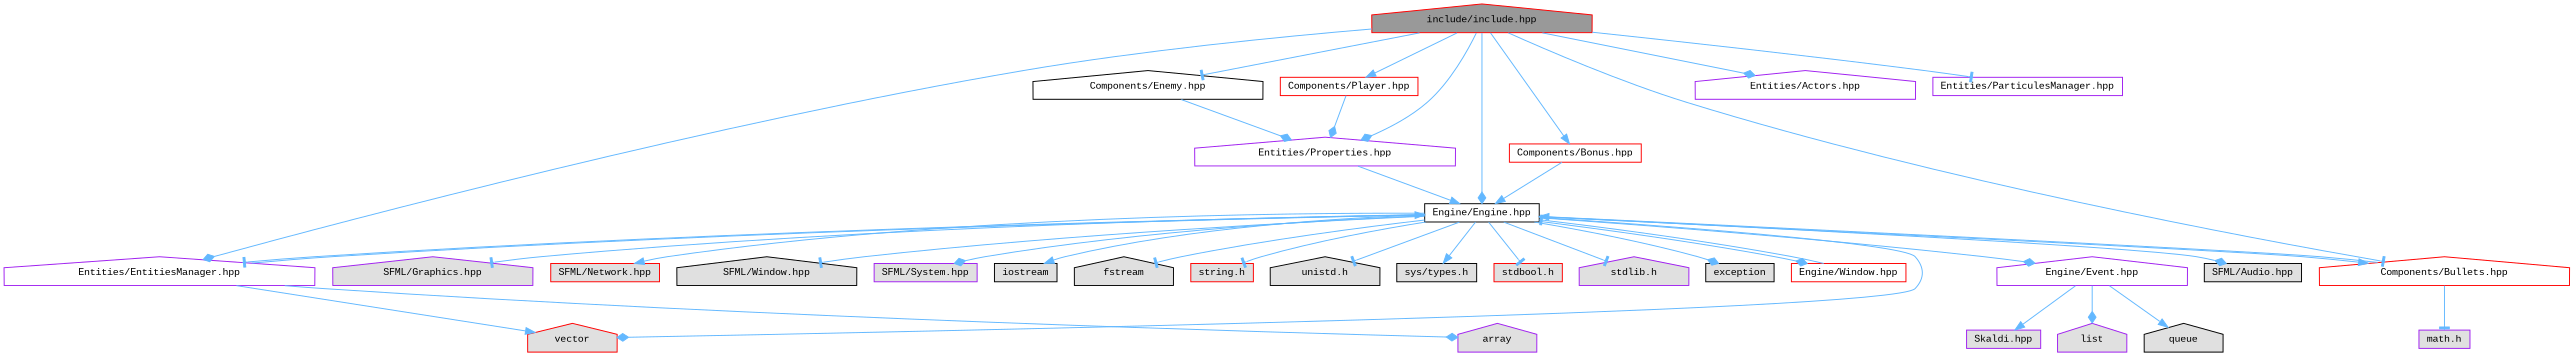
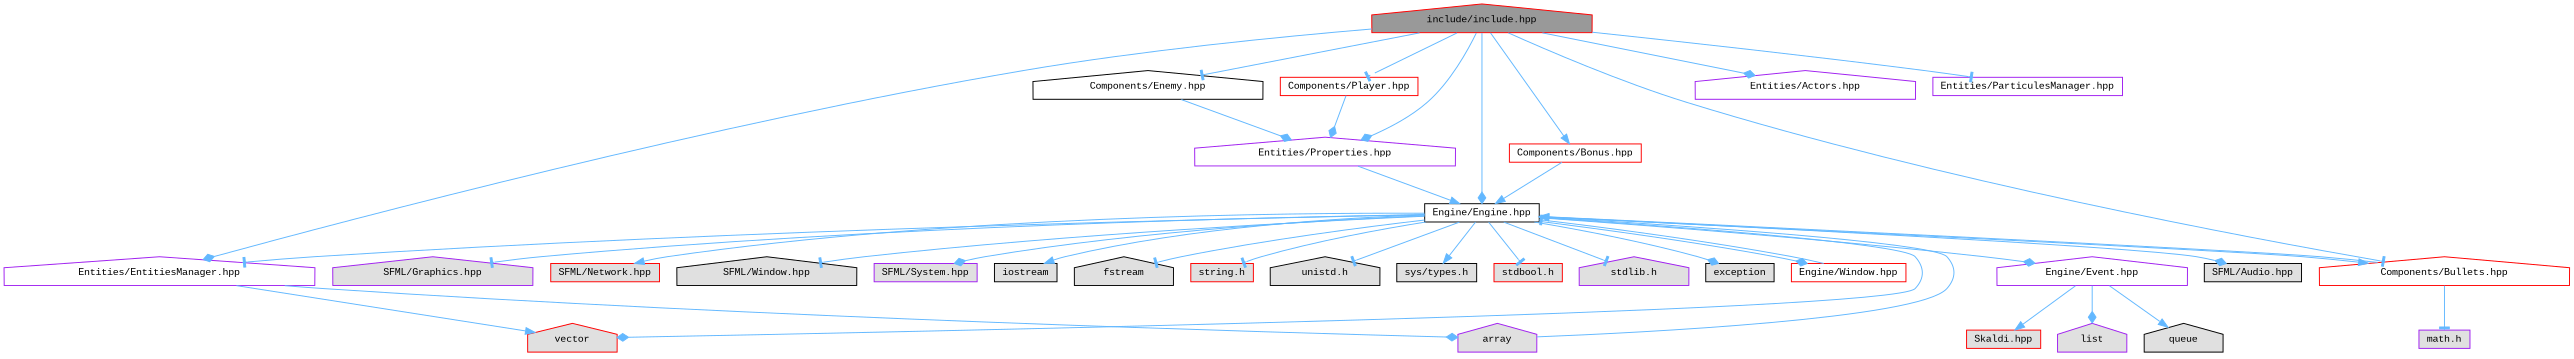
edge "include/include.hpp" -> "Components/Player.hpp": arrowhead normal -> tee
edge "Entities/EntitiesManager.hpp" -> "Engine/Engine.hpp": now "array" -> "Engine/Engine.hpp"
node "Skaldi.hpp": color purple -> red
